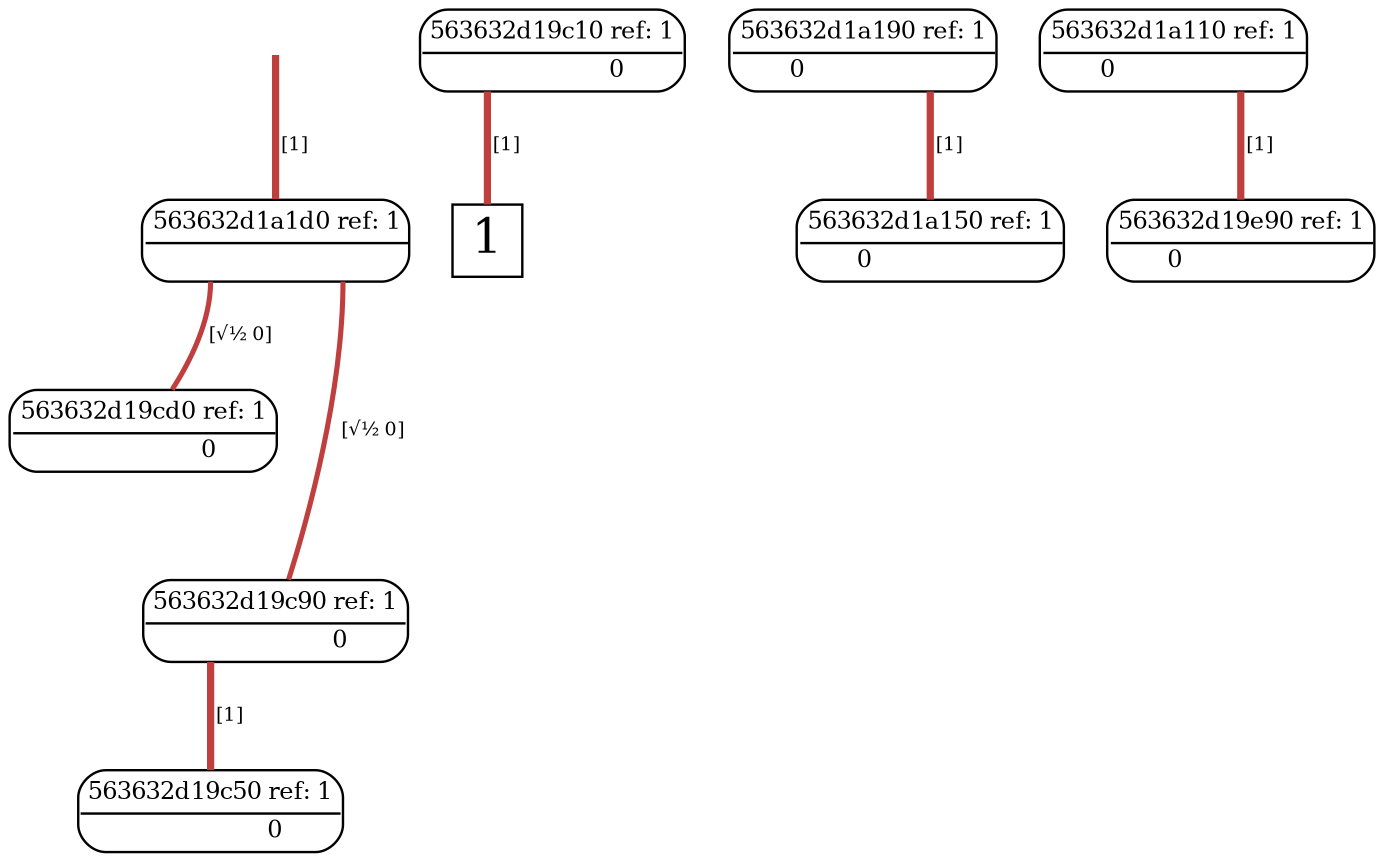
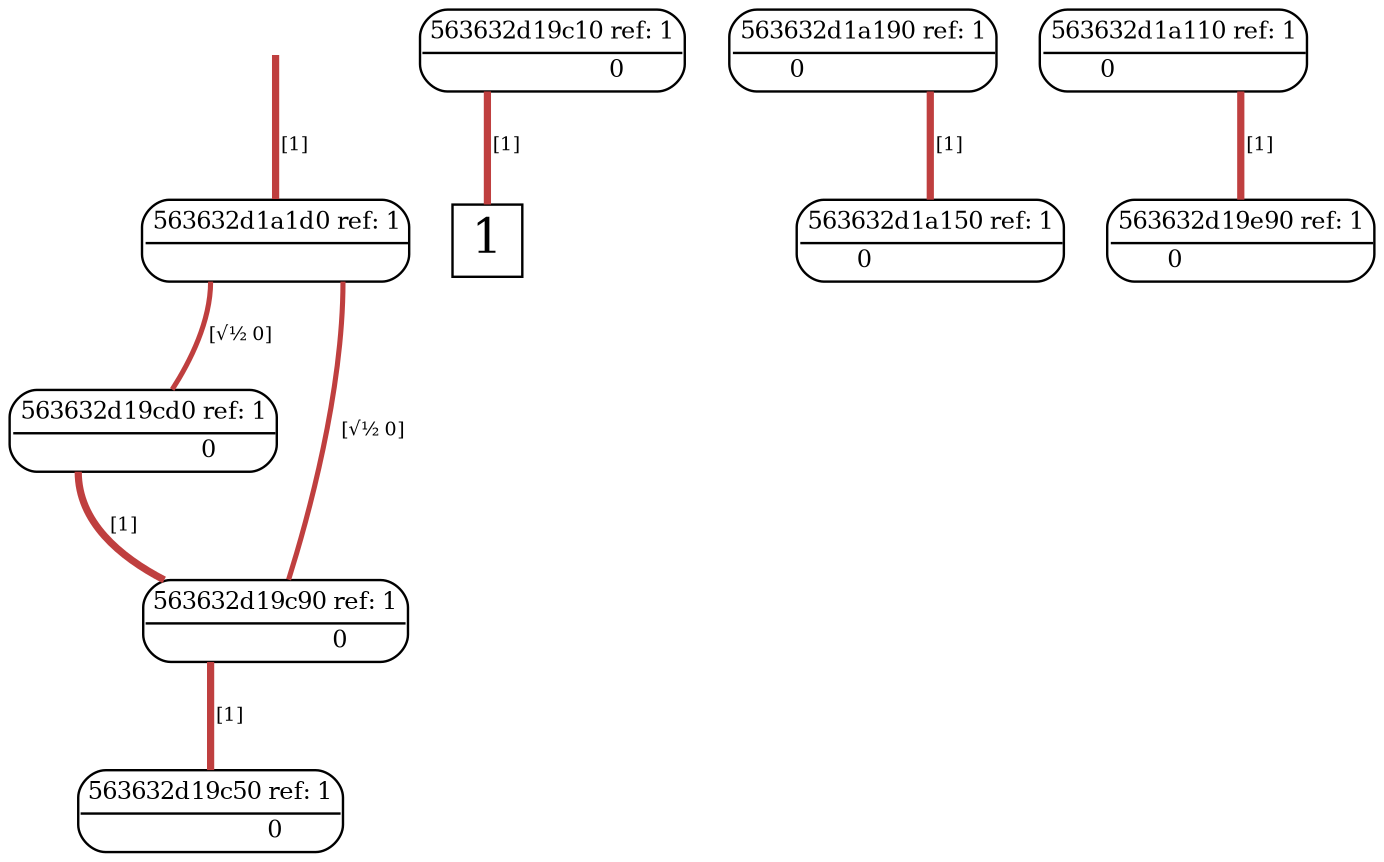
edge "563632d19cd0 ref: 1" -- "563632d19c90 ref: 1": added, label "[1]"
